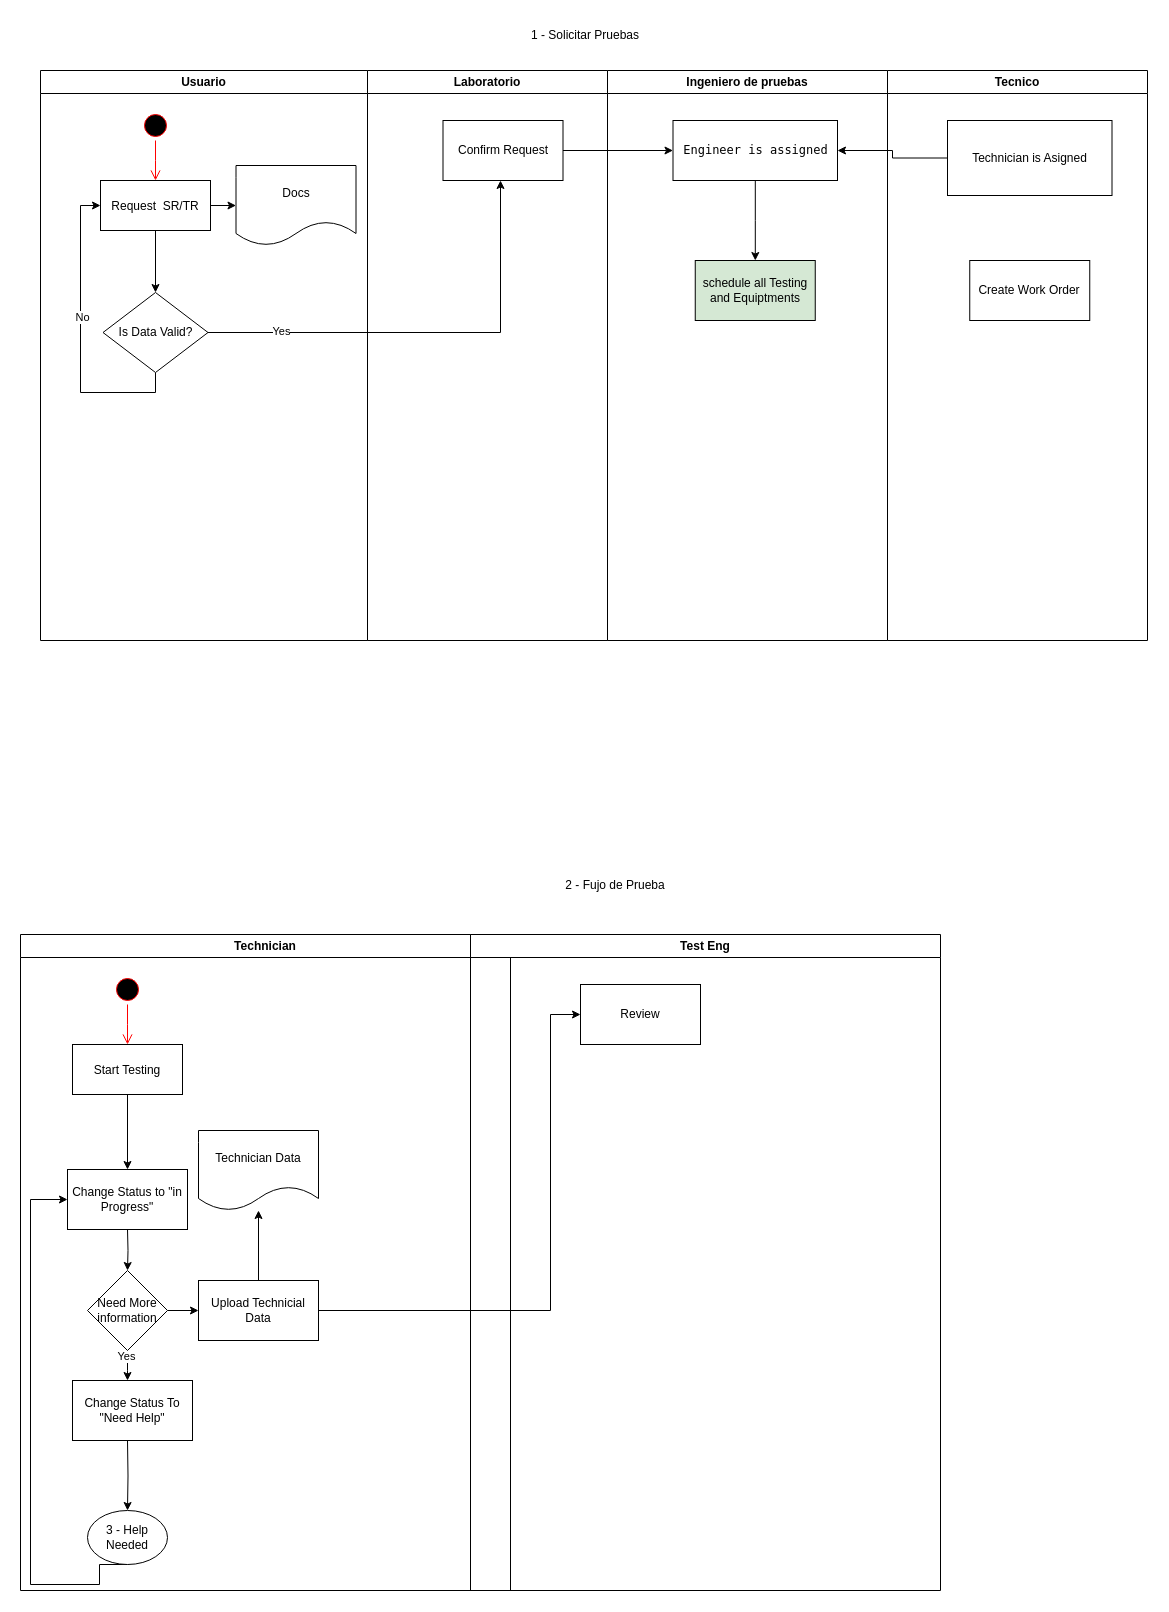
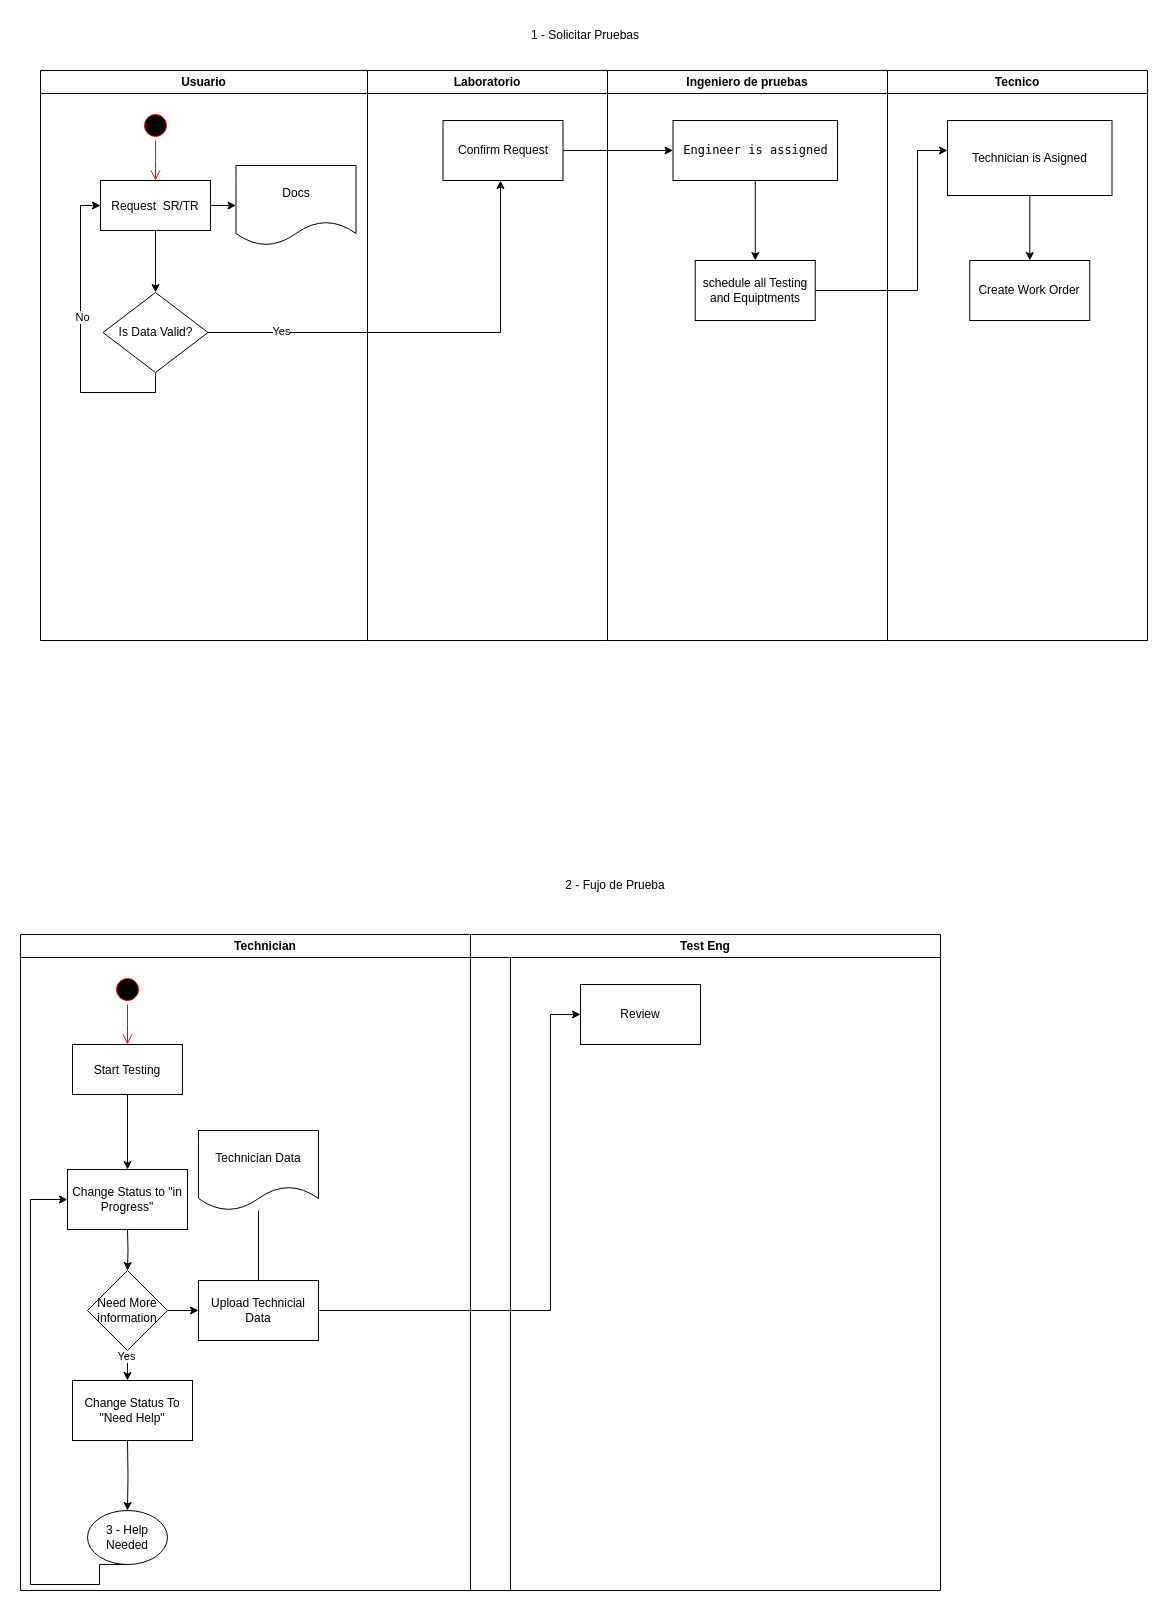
edge "Technician is Asigned" -> "Engineer is assigned": now "Technician is Asigned" -> "Create Work Order"
edge "schedule all Testing and Equiptments" -> "Technician is Asigned": added
node "schedule all Testing and Equiptments": fillcolor #d5e8d4 -> #ffffff
edge "Upload Technicial Data" -> "Technician Data": arrowhead classic -> none
